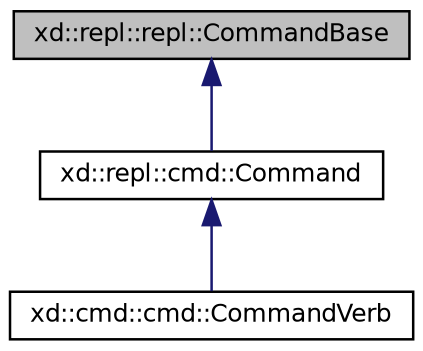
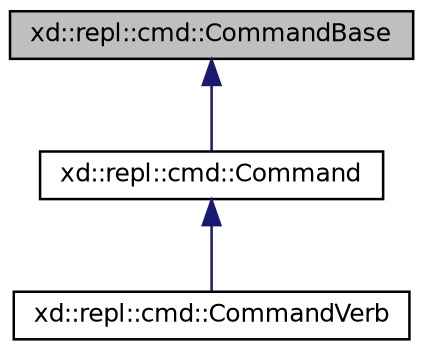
node "xd::repl::repl::CommandBase": label "xd::repl::repl::CommandBase" -> "xd::repl::cmd::CommandBase"
node "xd::cmd::cmd::CommandVerb": label "xd::cmd::cmd::CommandVerb" -> "xd::repl::cmd::CommandVerb"
